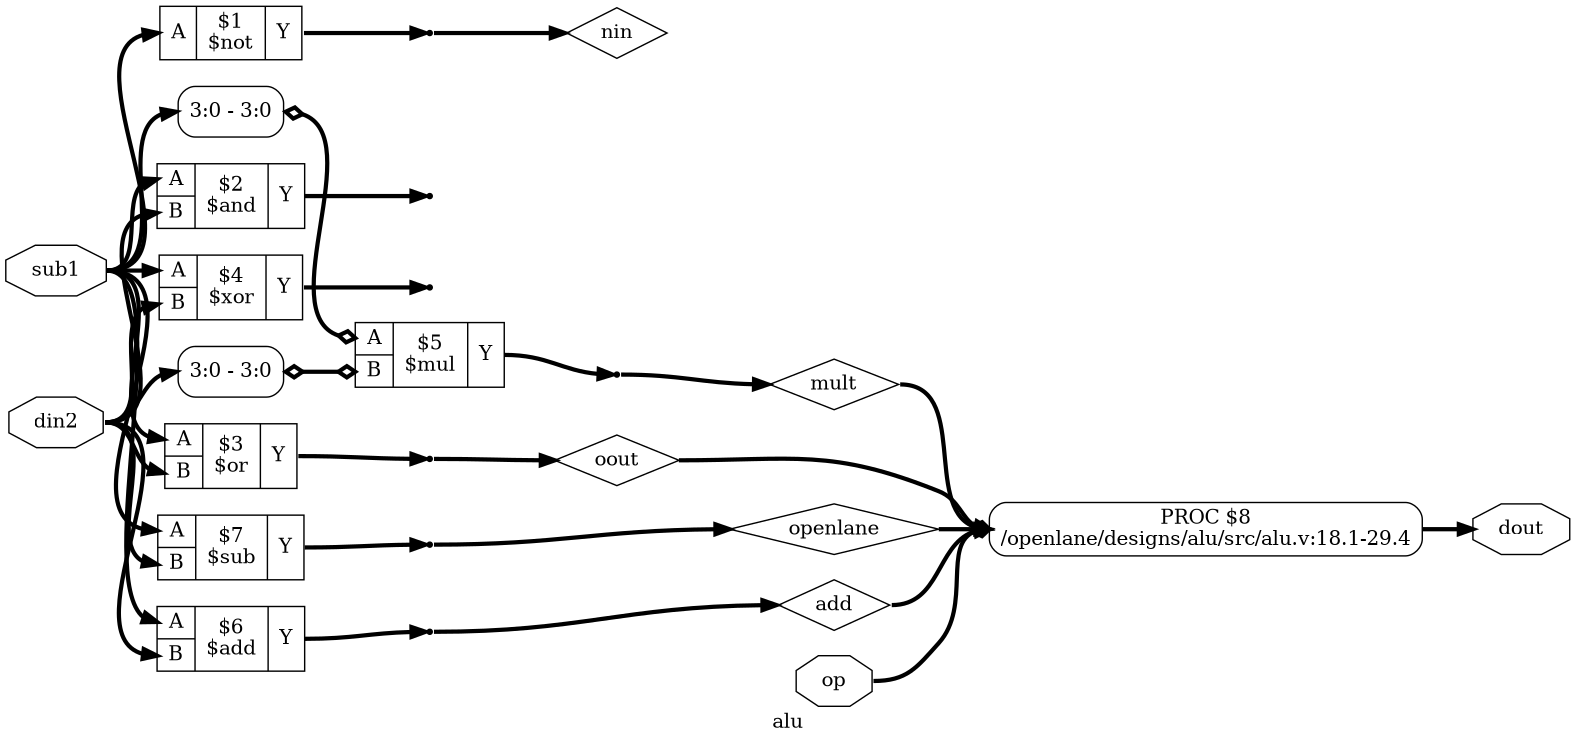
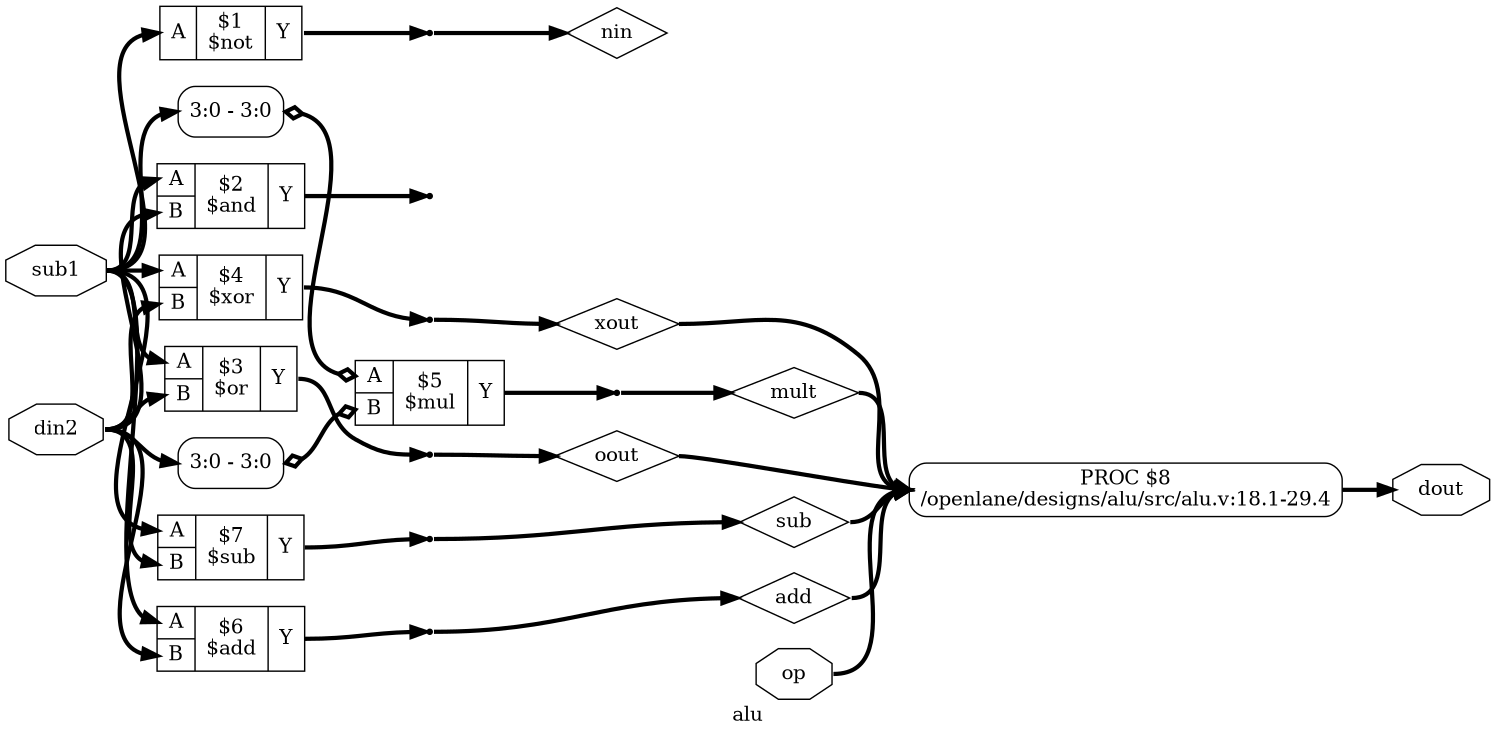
node "xout": added
edge "mult" -> "PROC $8 /openlane/designs/alu/src/alu.v:18.1-29.4": arrowhead odiamond -> normal
node "openlane": label "openlane" -> "sub"
edge "add" -> "PROC $8 /openlane/designs/alu/src/alu.v:18.1-29.4": arrowhead odiamond -> normal
